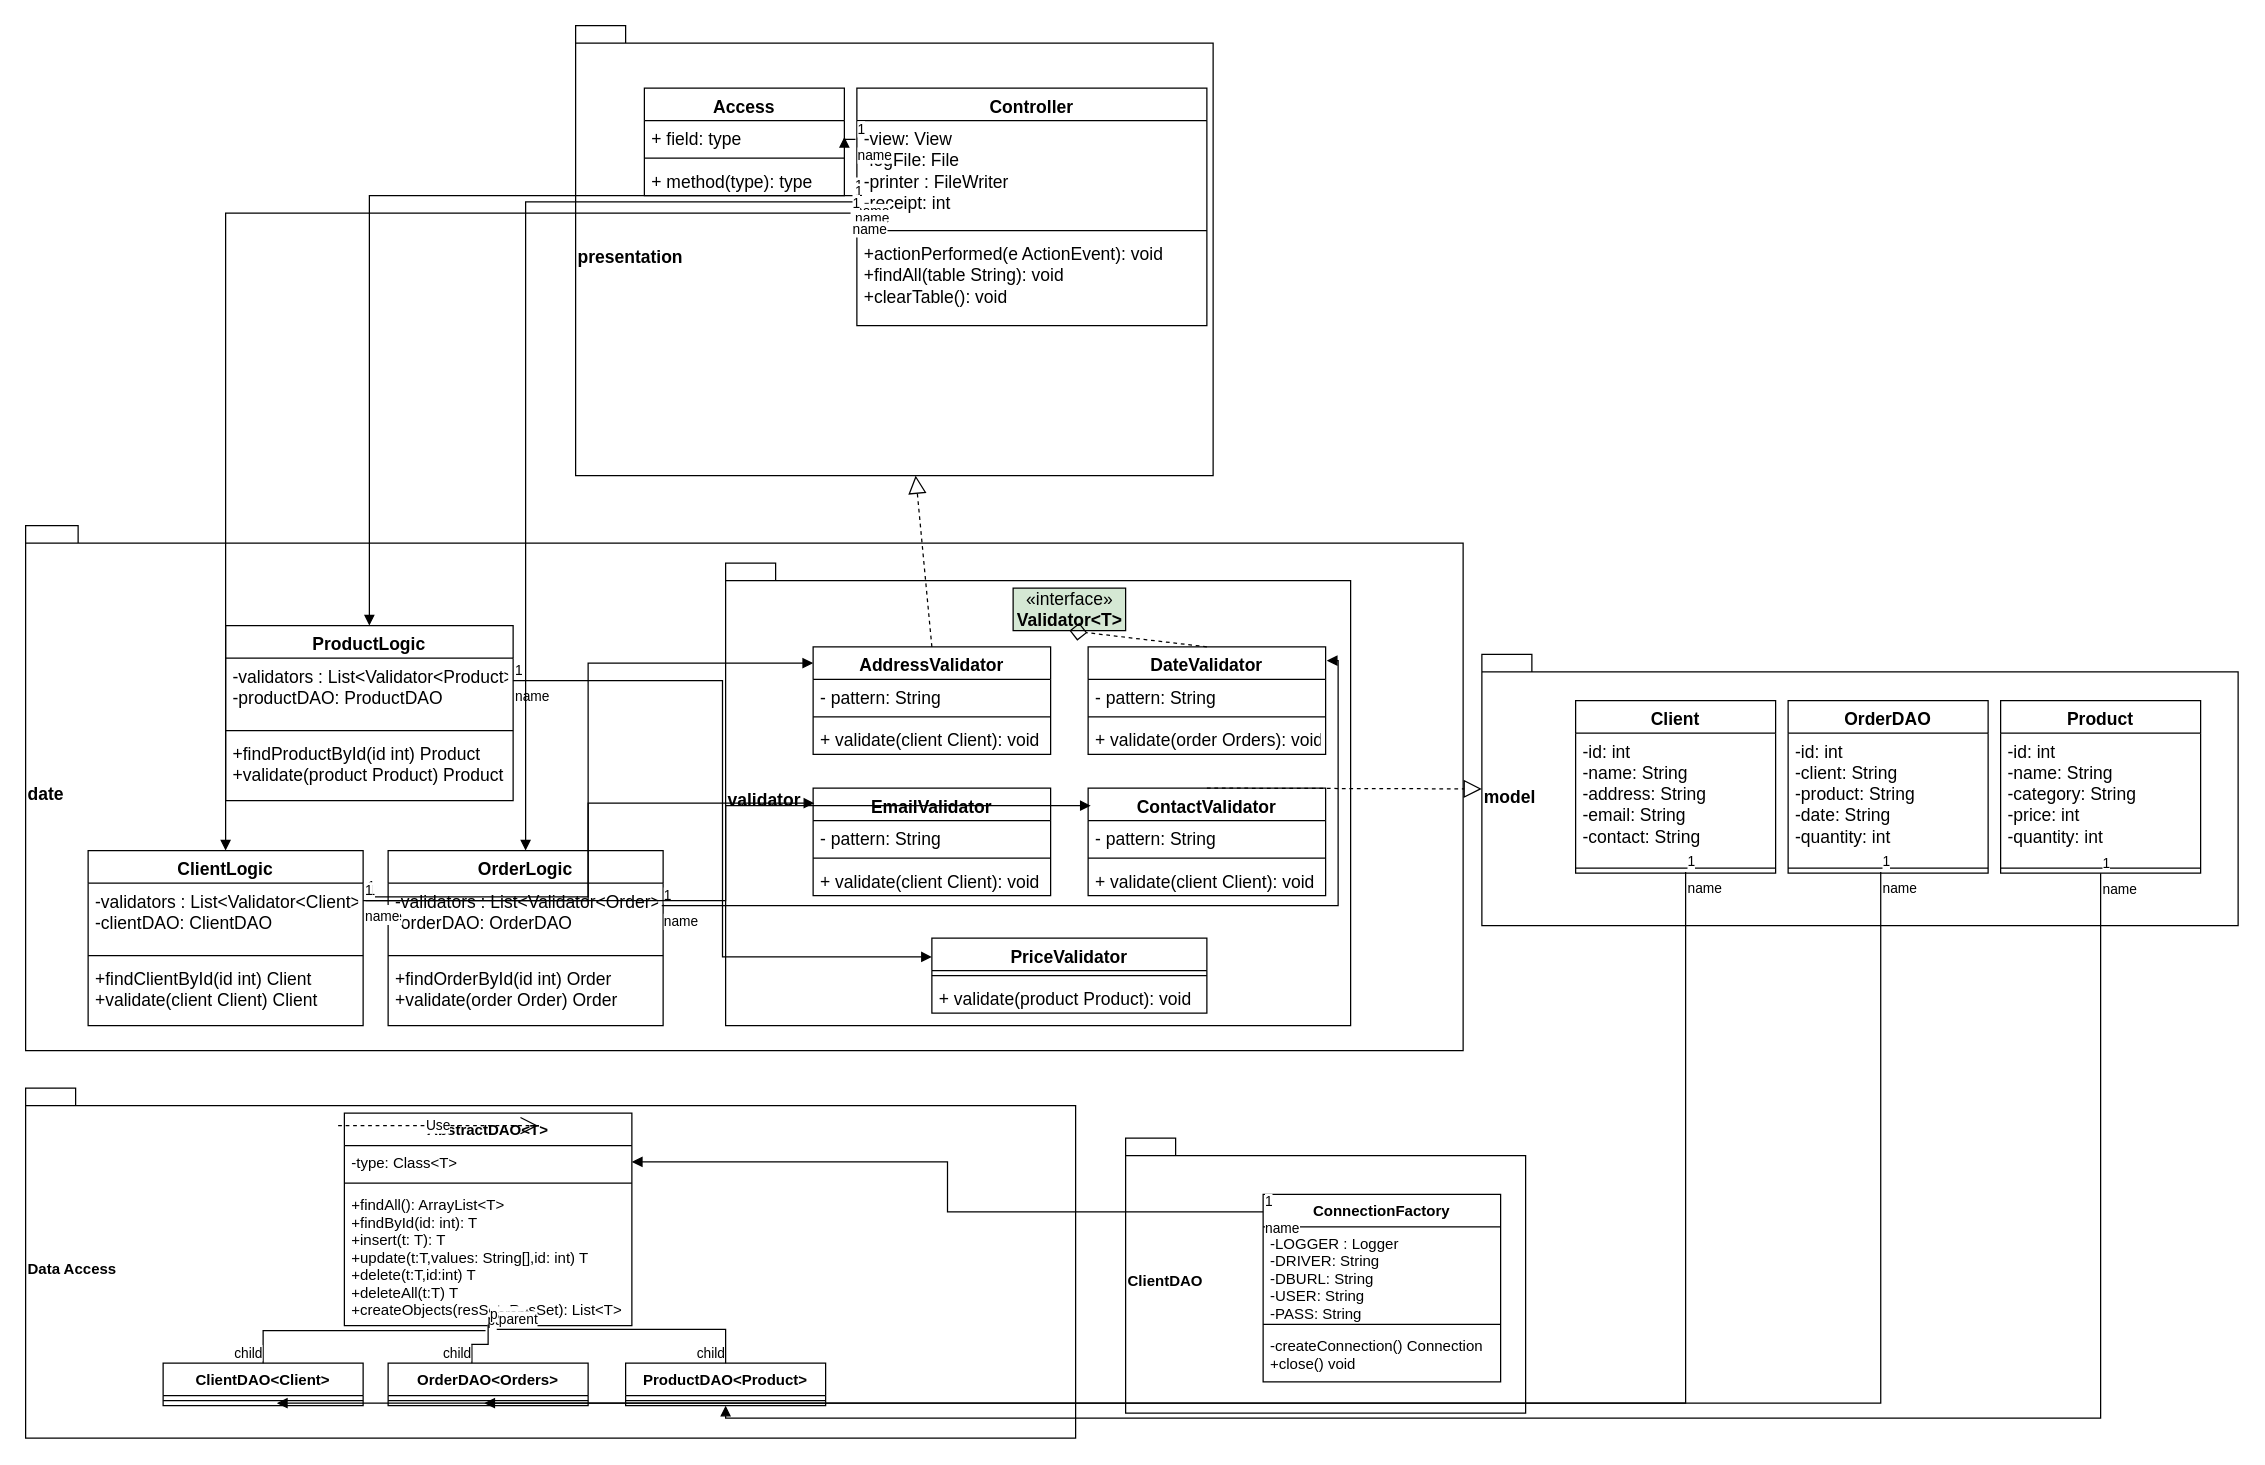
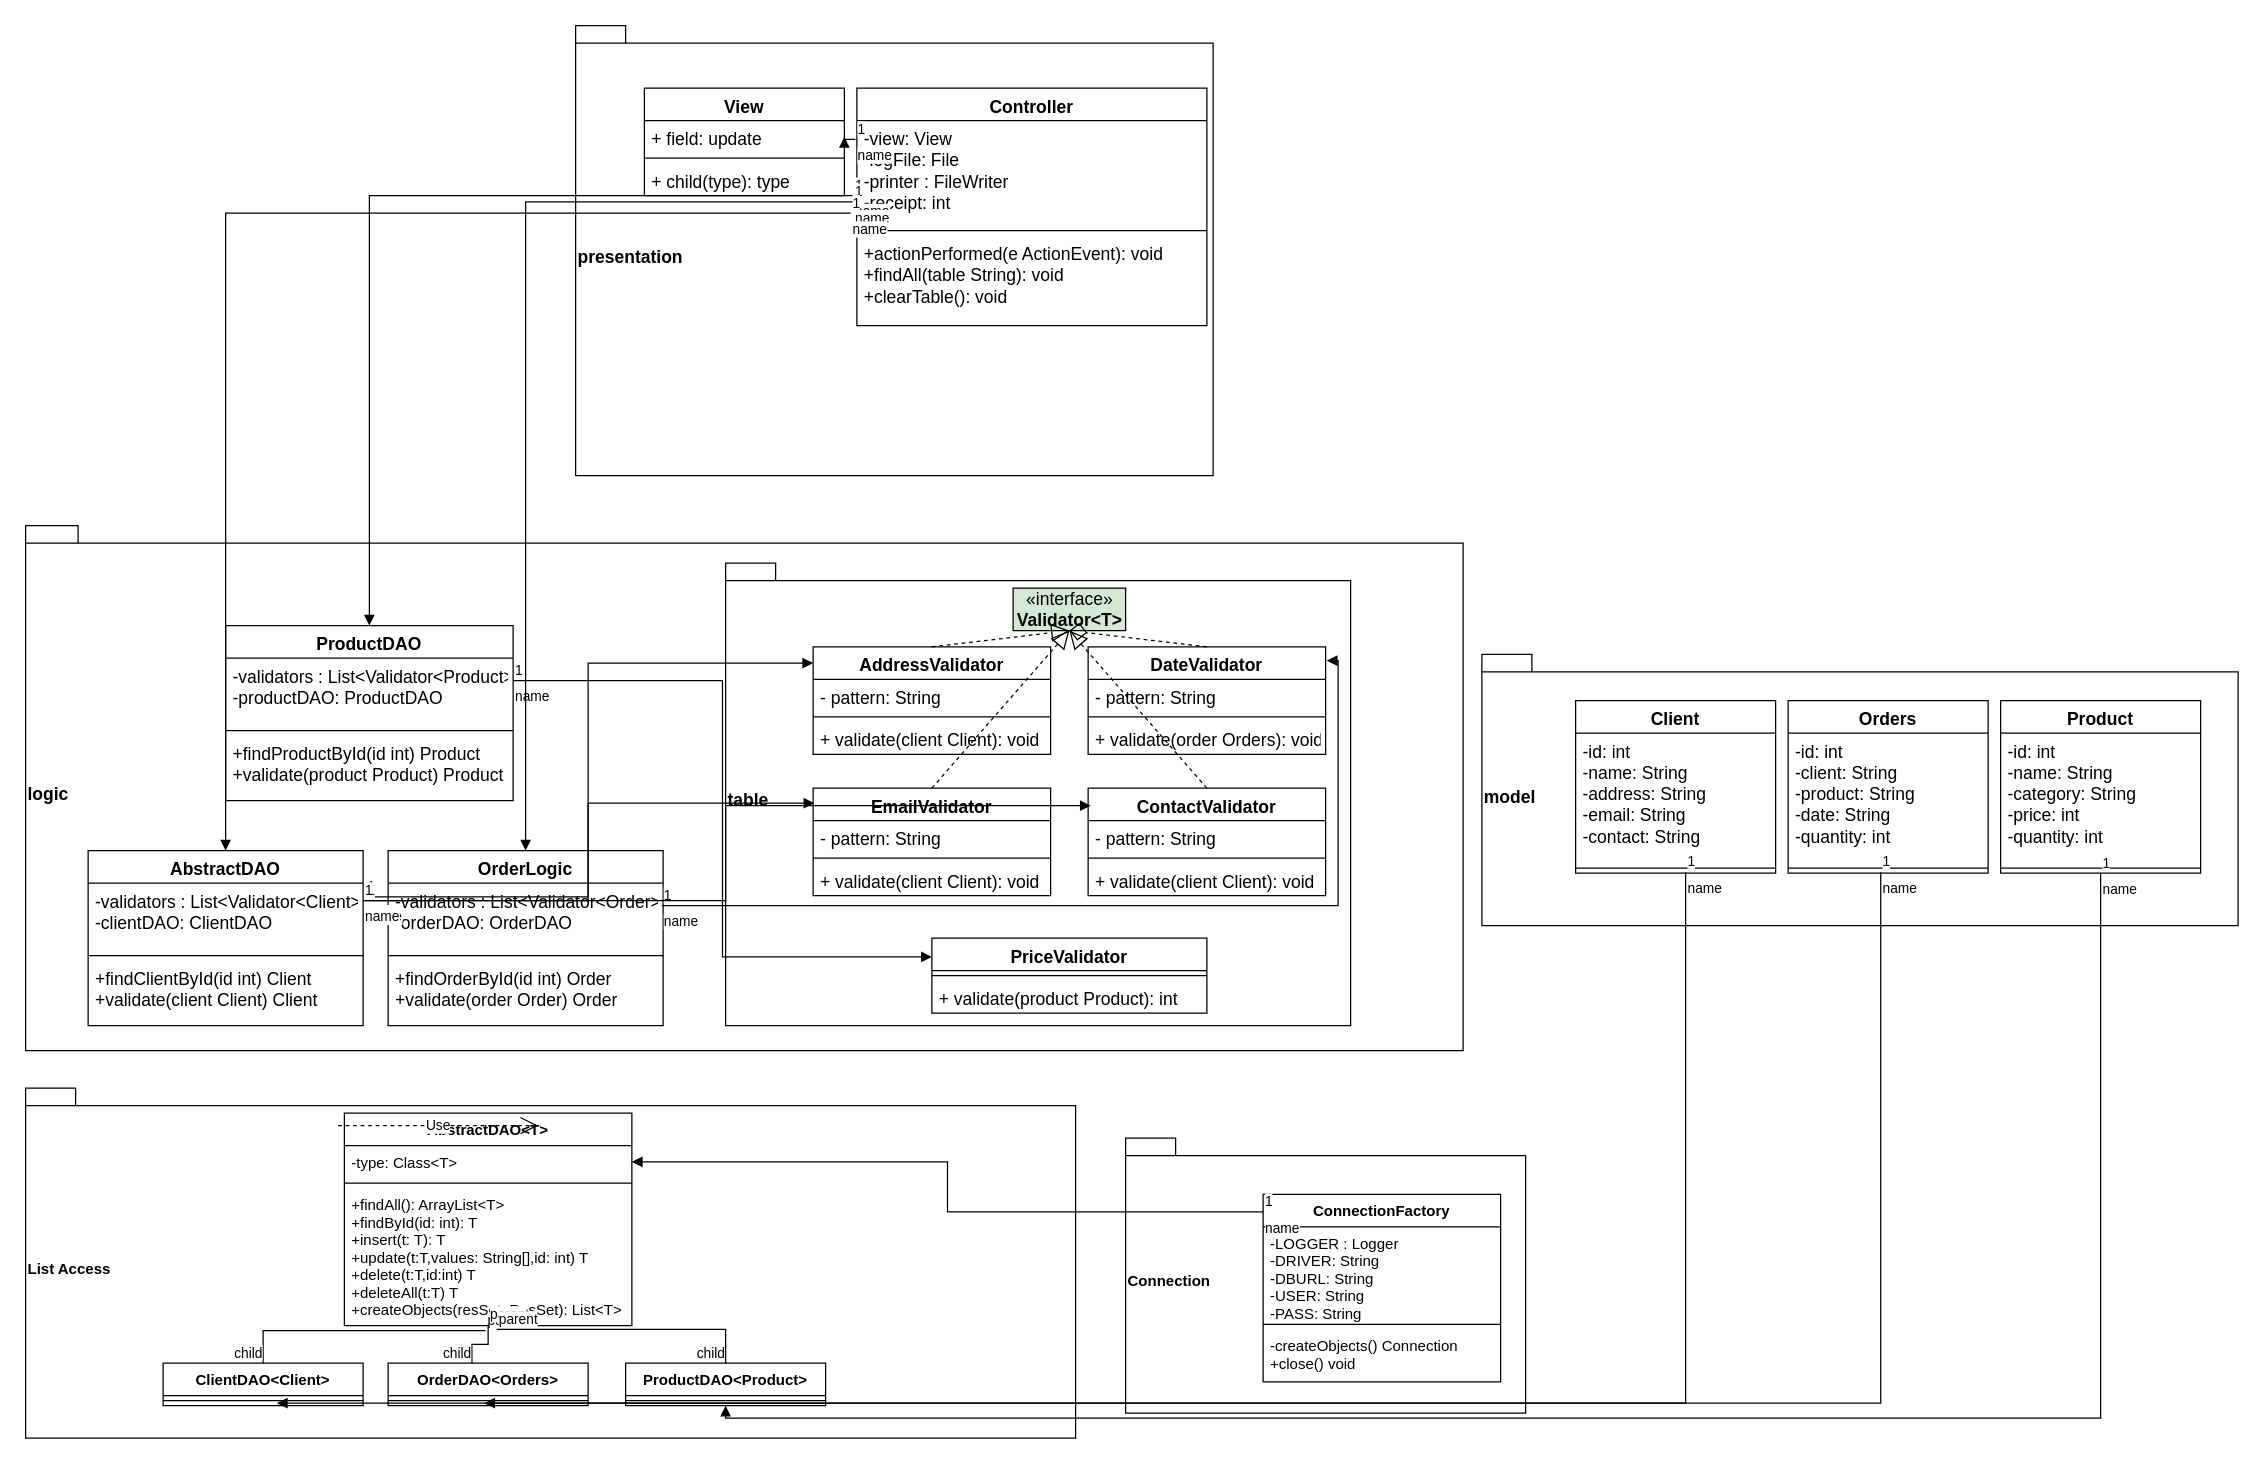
node "Access": label "Access" -> "View"
node "+ field: type": label "+ field: type" -> "+ field: update"
node "+ method(type): type": label "+ method(type): type" -> "+ child(type): type"
edge "AddressValidator" -> "presentation": now "AddressValidator" -> "«interface» Validator<T>"
node "ProductLogic": label "ProductLogic" -> "ProductDAO"
edge "EmailValidator" -> "«interface» Validator<T>": added
node "OrderDAO": label "OrderDAO" -> "Orders"
edge "ContactValidator" -> "model": now "ContactValidator" -> "«interface» Validator<T>"
node "date": label "date" -> "logic"
node "validator": label "validator" -> "table"
node "ClientLogic": label "ClientLogic" -> "AbstractDAO"
node "+ validate(product Product): void": label "+ validate(product Product): void" -> "+ validate(product Product): int"
node "Data Access": label "Data Access" -> "List Access"
node "ClientDAO": label "ClientDAO" -> "Connection"
node "-createConnection() Connection +close() void": label "-createConnection() Connection +close() void" -> "-createObjects() Connection +close() void"
